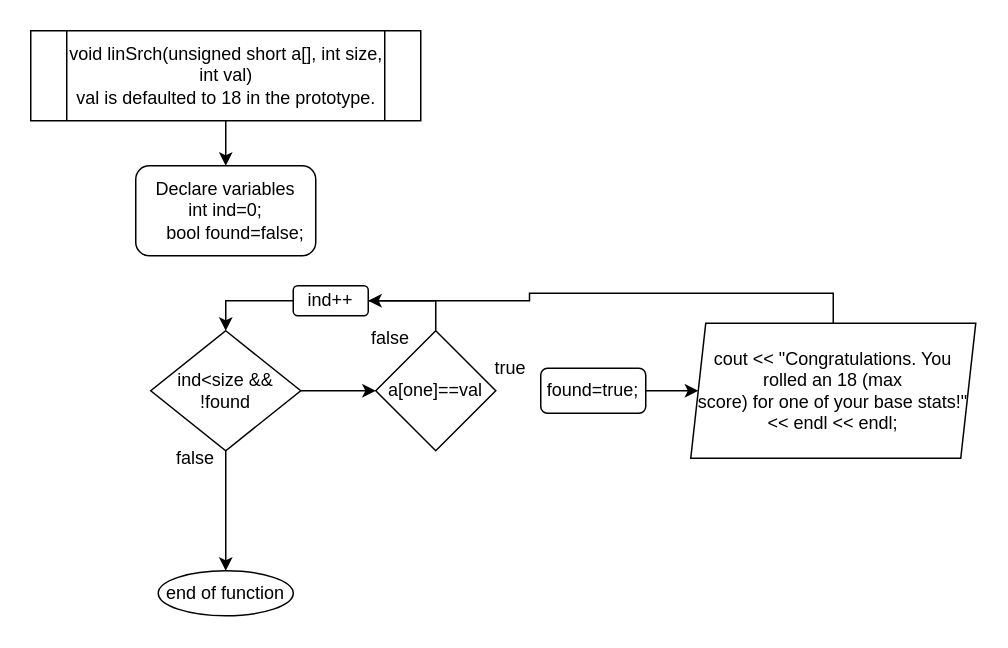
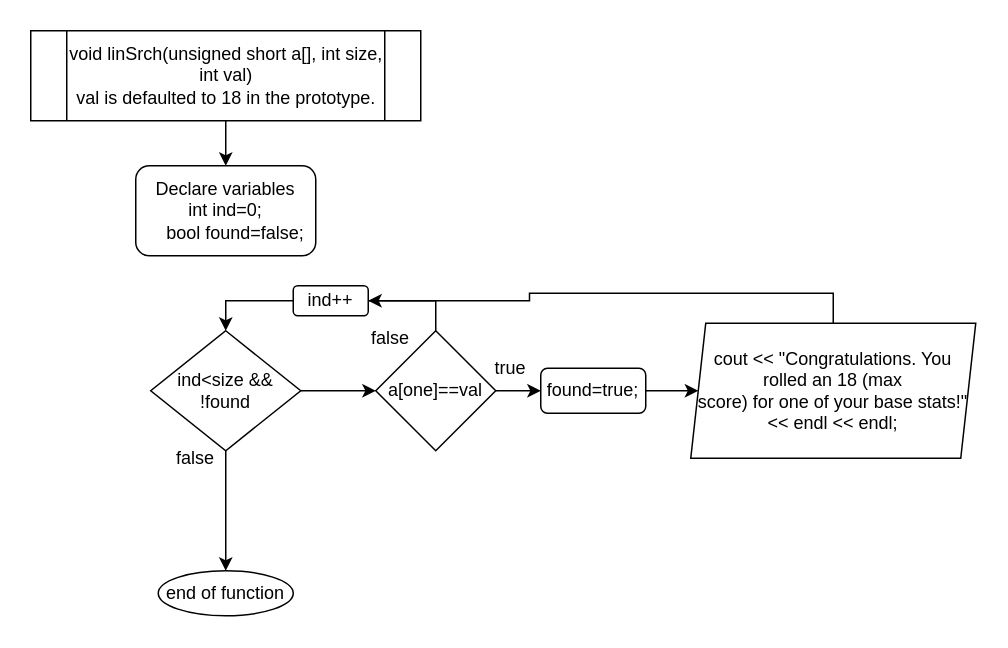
edge "a[one]==val" -> "found=true;": added
